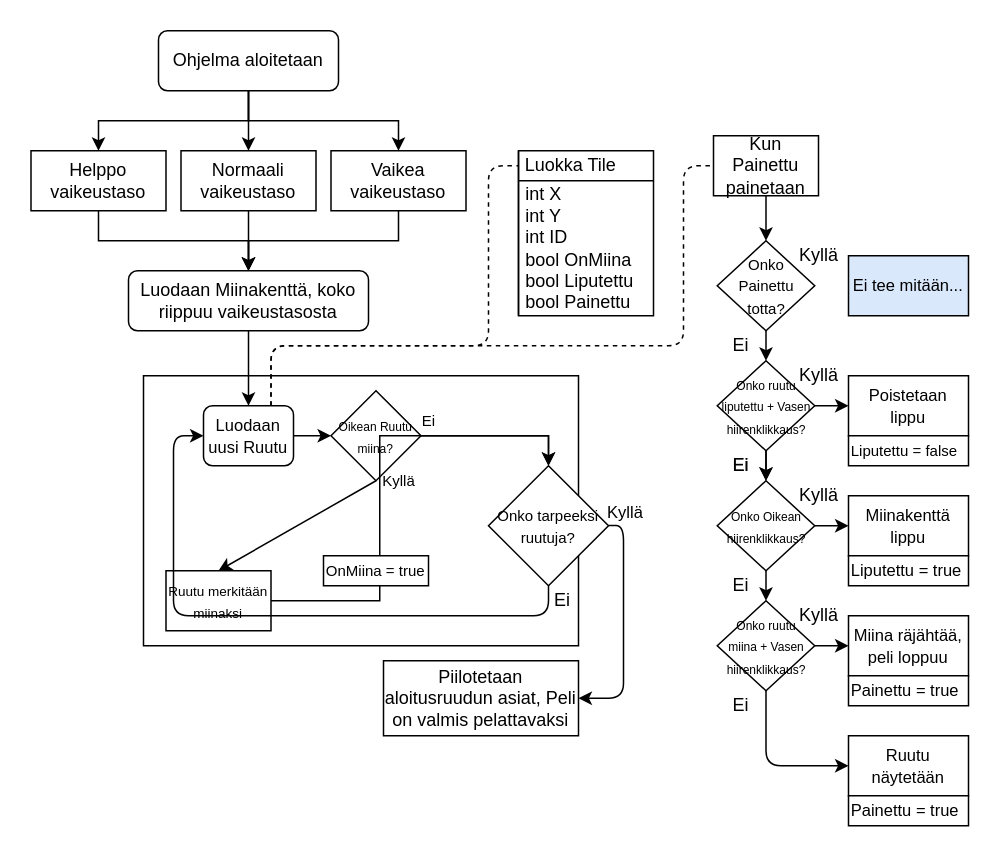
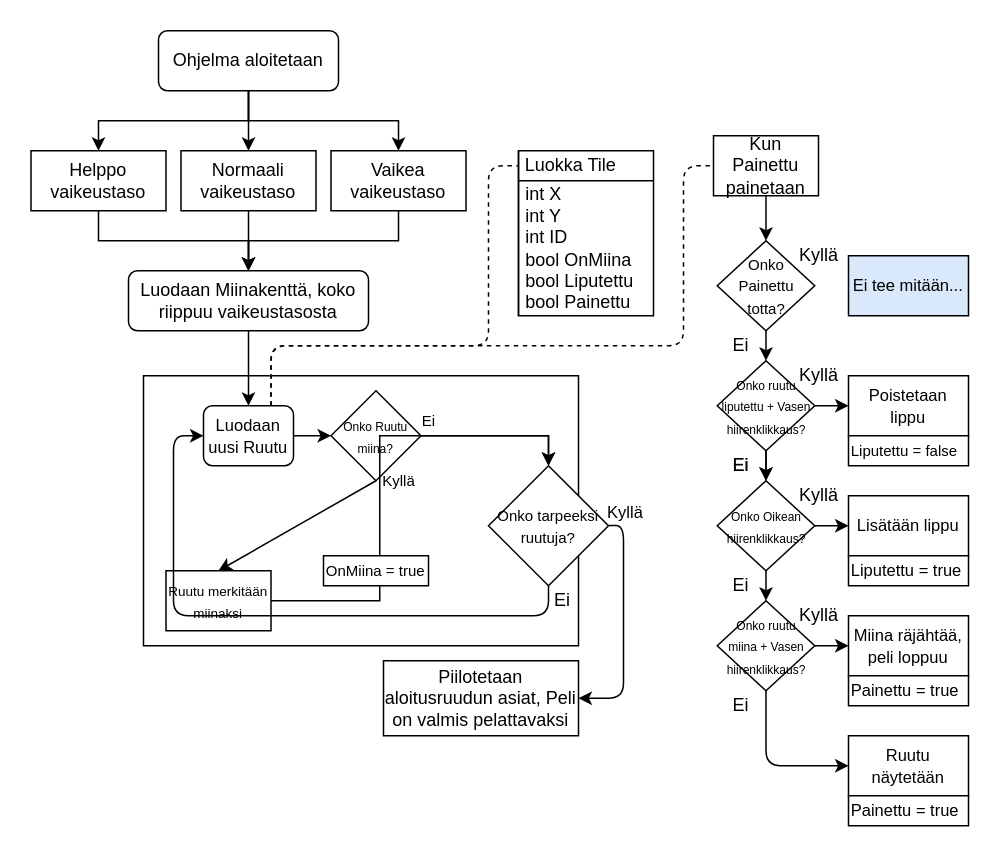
node "Oikean Ruutu miina?": label "Oikean Ruutu miina?" -> "Onko Ruutu miina?"
node "Miinakenttä lippu": label "Miinakenttä lippu" -> "Lisätään lippu"
